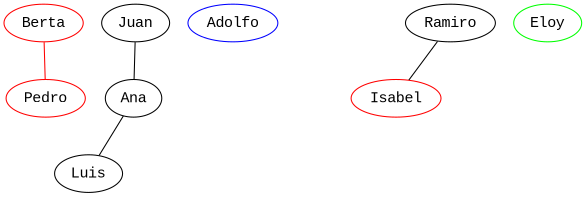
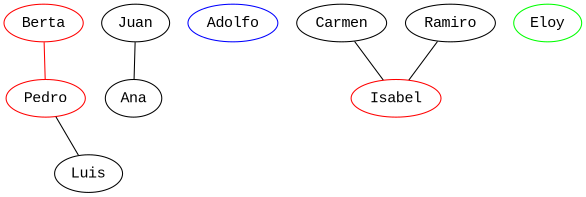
node "Carmen": added
edge "Ana" -- "Luis": now "Pedro" -- "Luis"
